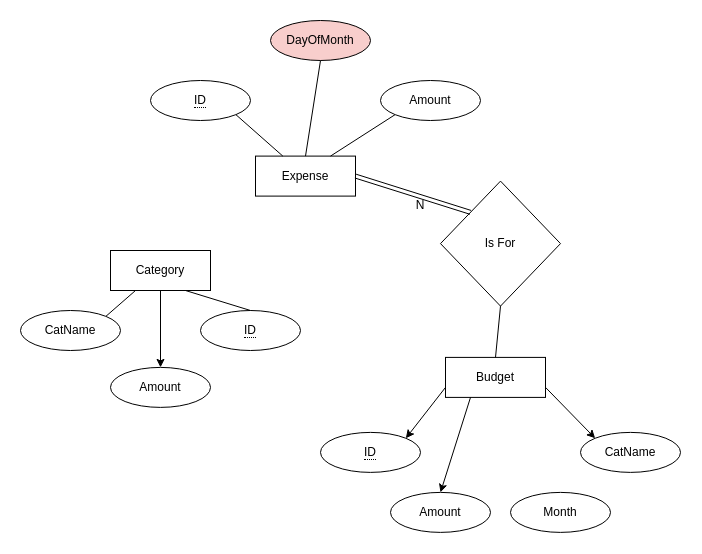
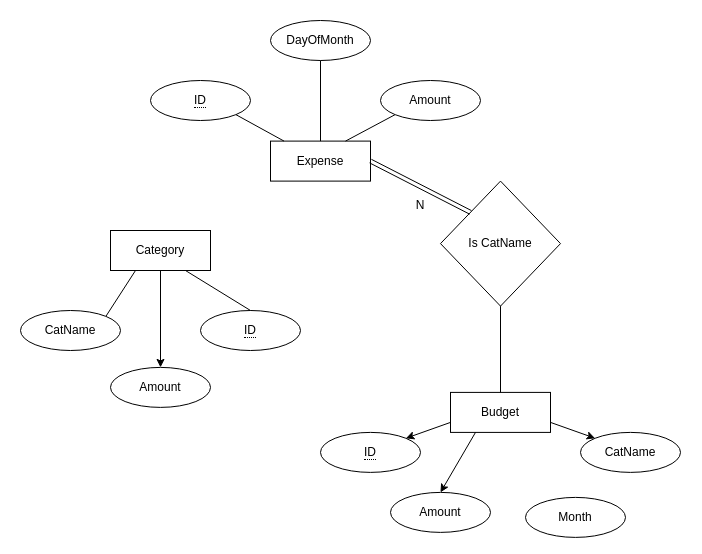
node "DayOfMonth": fillcolor #f8cecc -> #ffffff
node "Expense": moved (306, 176) -> (321, 161)
node "Is For": label "Is For" -> "Is CatName"
node "Category": moved (161, 271) -> (161, 251)
node "Budget": moved (496, 377) -> (501, 412)
node "Month": moved (561, 512) -> (576, 517)
